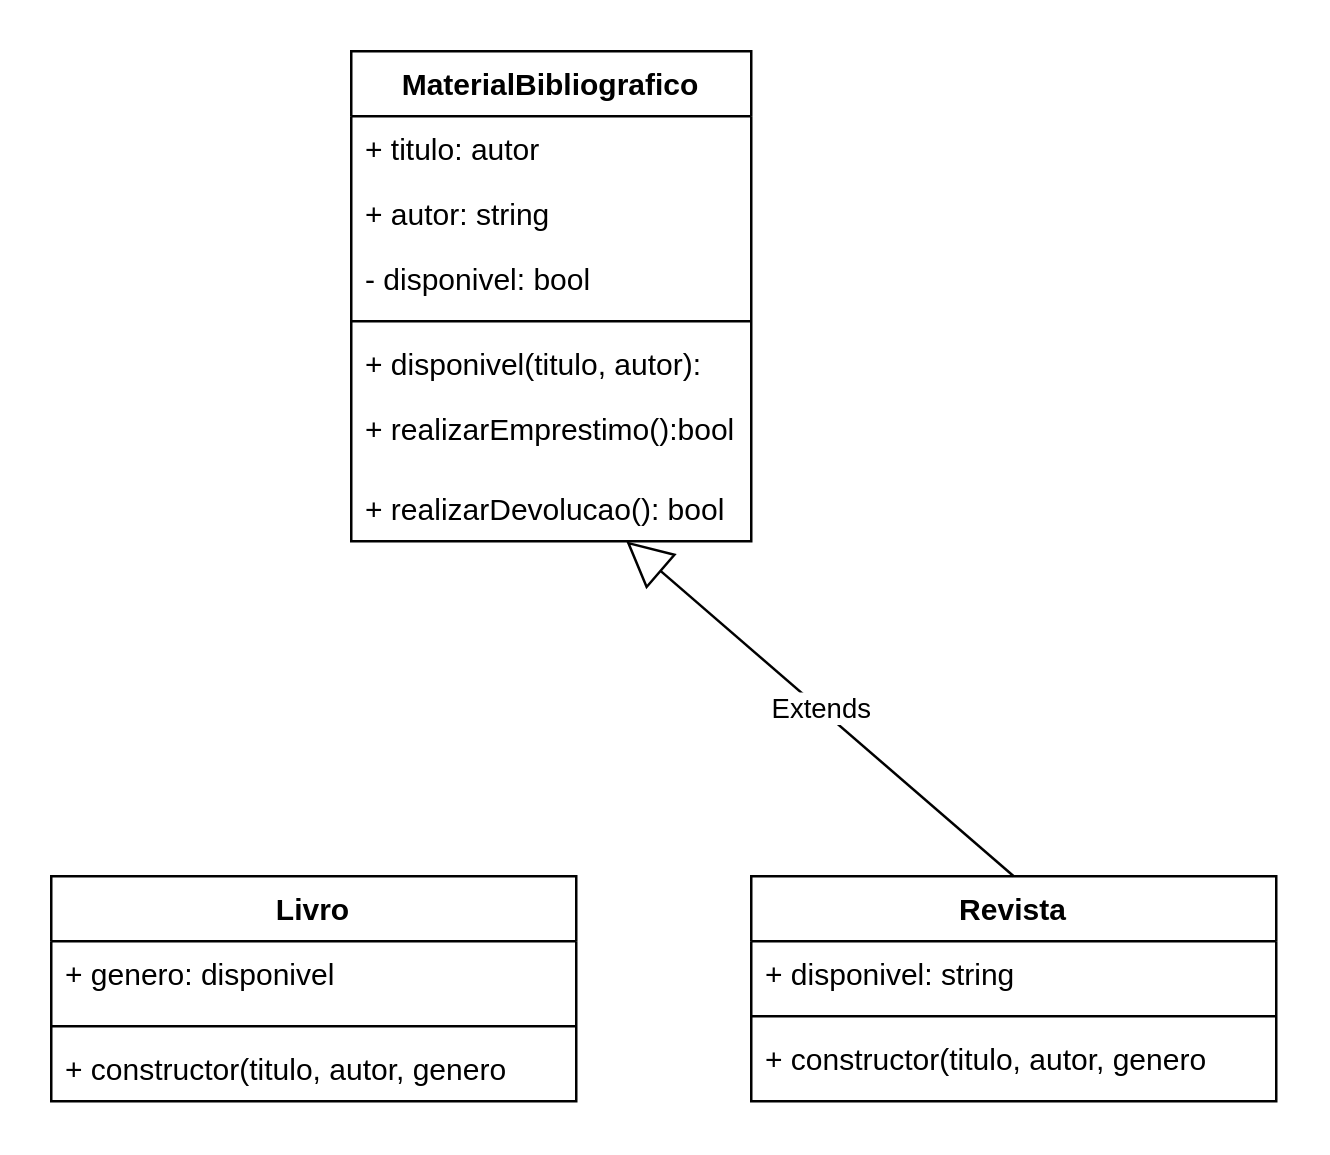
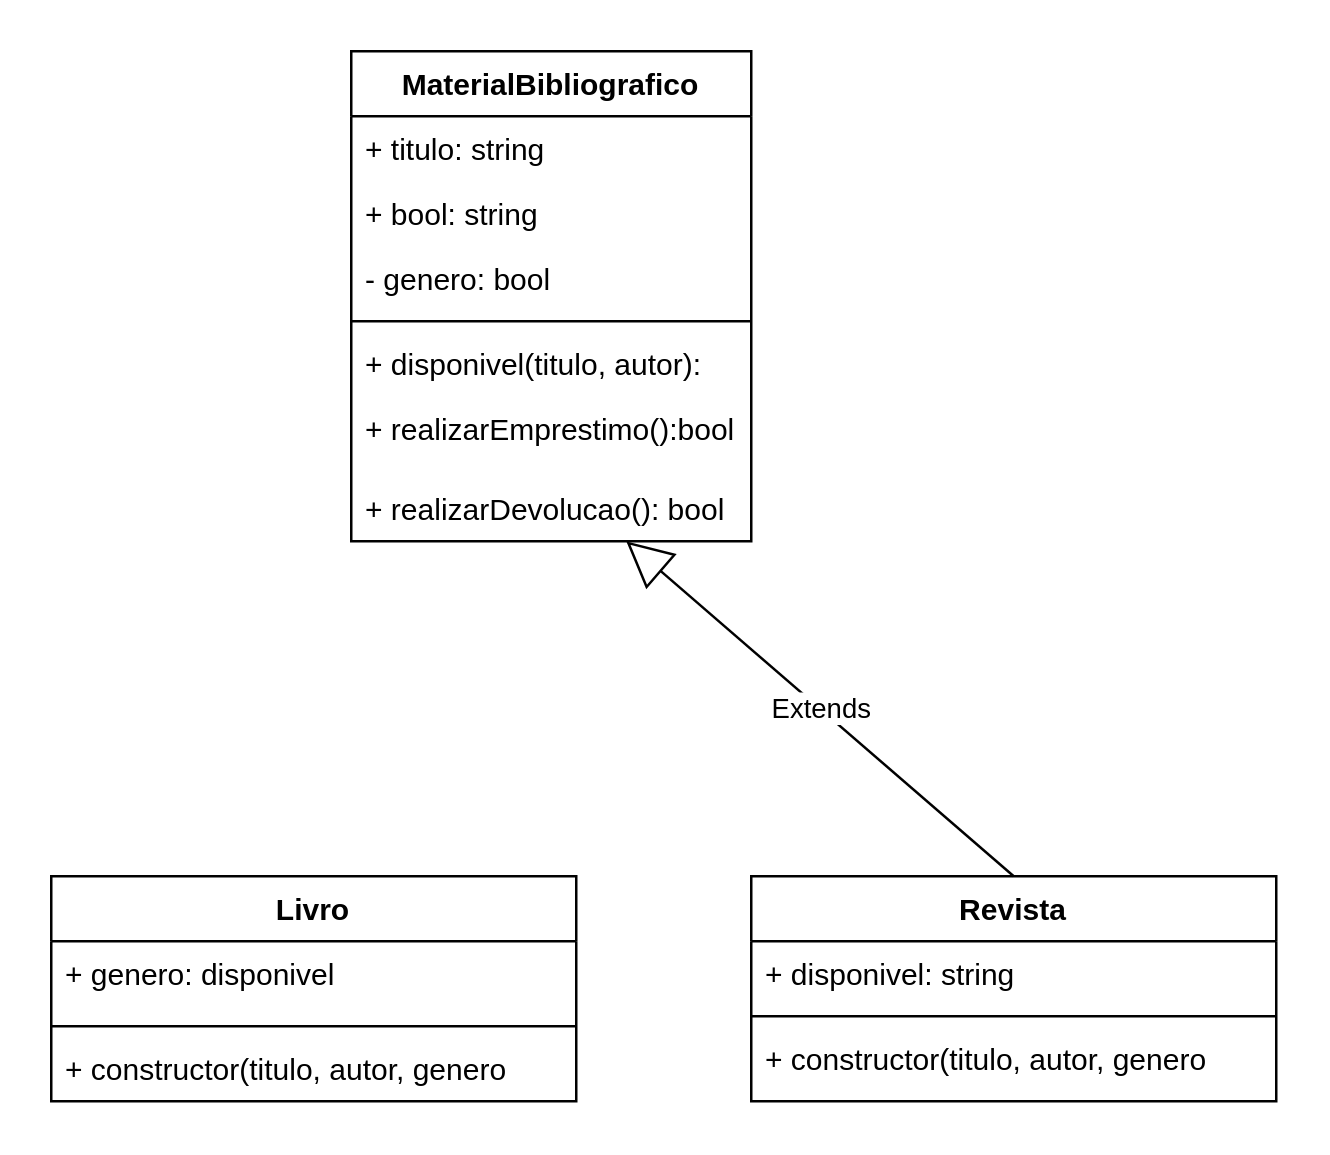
node "+ titulo: autor": label "+ titulo: autor" -> "+ titulo: string"
node "+ autor: string": label "+ autor: string" -> "+ bool: string"
node "- disponivel: bool": label "- disponivel: bool" -> "- genero: bool"
